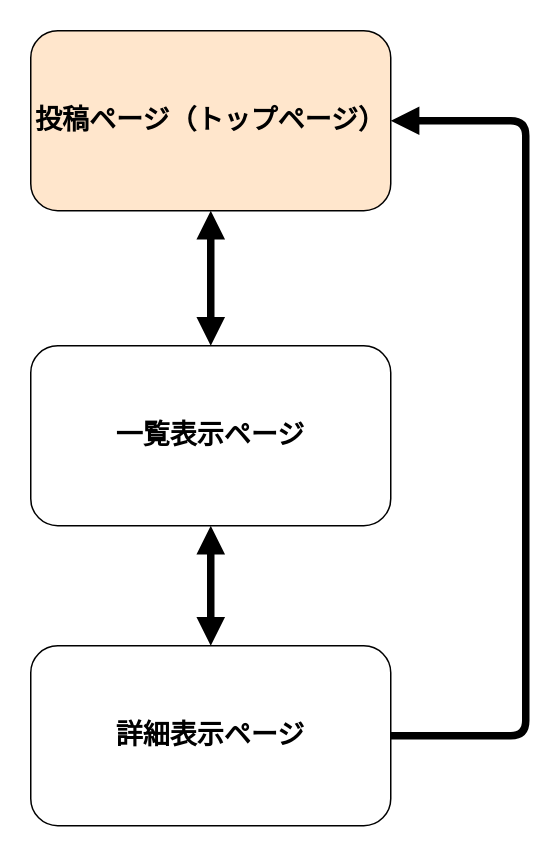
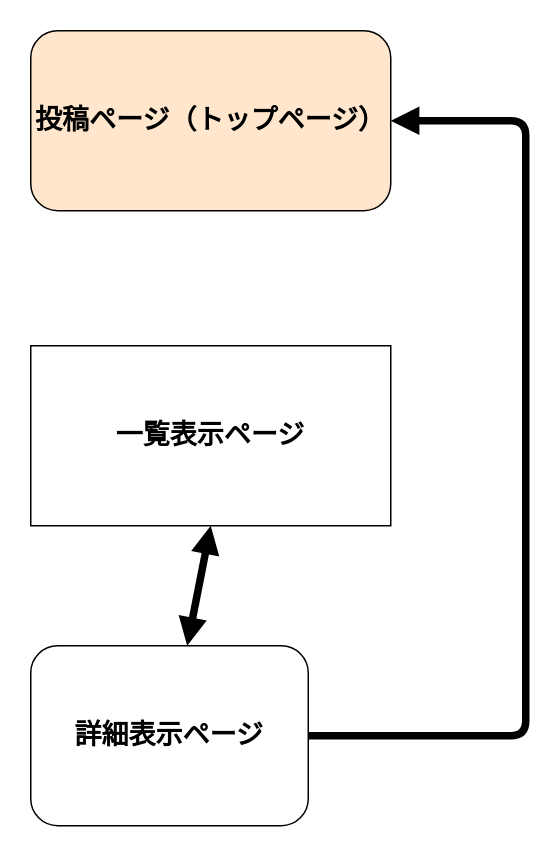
edge "投稿ページ（トップページ）" -- "一覧表示ページ": removed
node "一覧表示ページ": shape rounded rectangle -> rectangle
node "詳細表示ページ": size 360x180 -> 278x180
